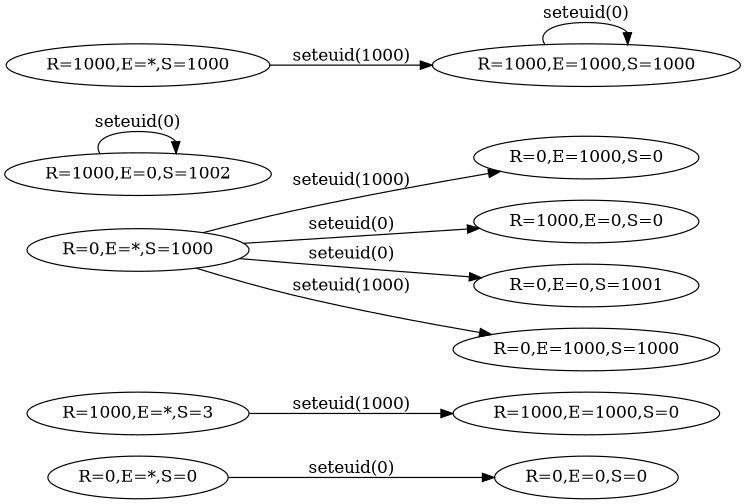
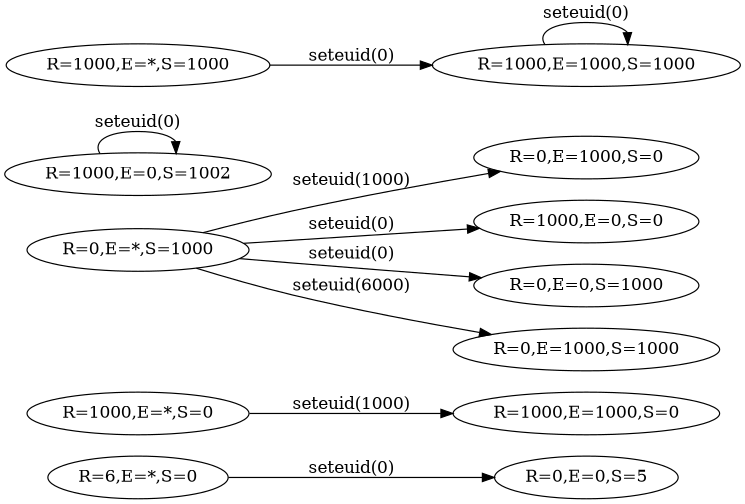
edge "R=1000,E=*,S=1000" -> "R=1000,E=1000,S=1000": label "seteuid(1000)" -> "seteuid(0)"
edge "R=0,E=*,S=1000" -> "R=0,E=1000,S=1000": label "seteuid(1000)" -> "seteuid(6000)"
node "R=0,E=0,S=1001": label "R=0,E=0,S=1001" -> "R=0,E=0,S=1000"
node "R=1000,E=*,S=3": label "R=1000,E=*,S=3" -> "R=1000,E=*,S=0"
node "R=0,E=*,S=0": label "R=0,E=*,S=0" -> "R=6,E=*,S=0"
node "R=0,E=0,S=0": label "R=0,E=0,S=0" -> "R=0,E=0,S=5"
